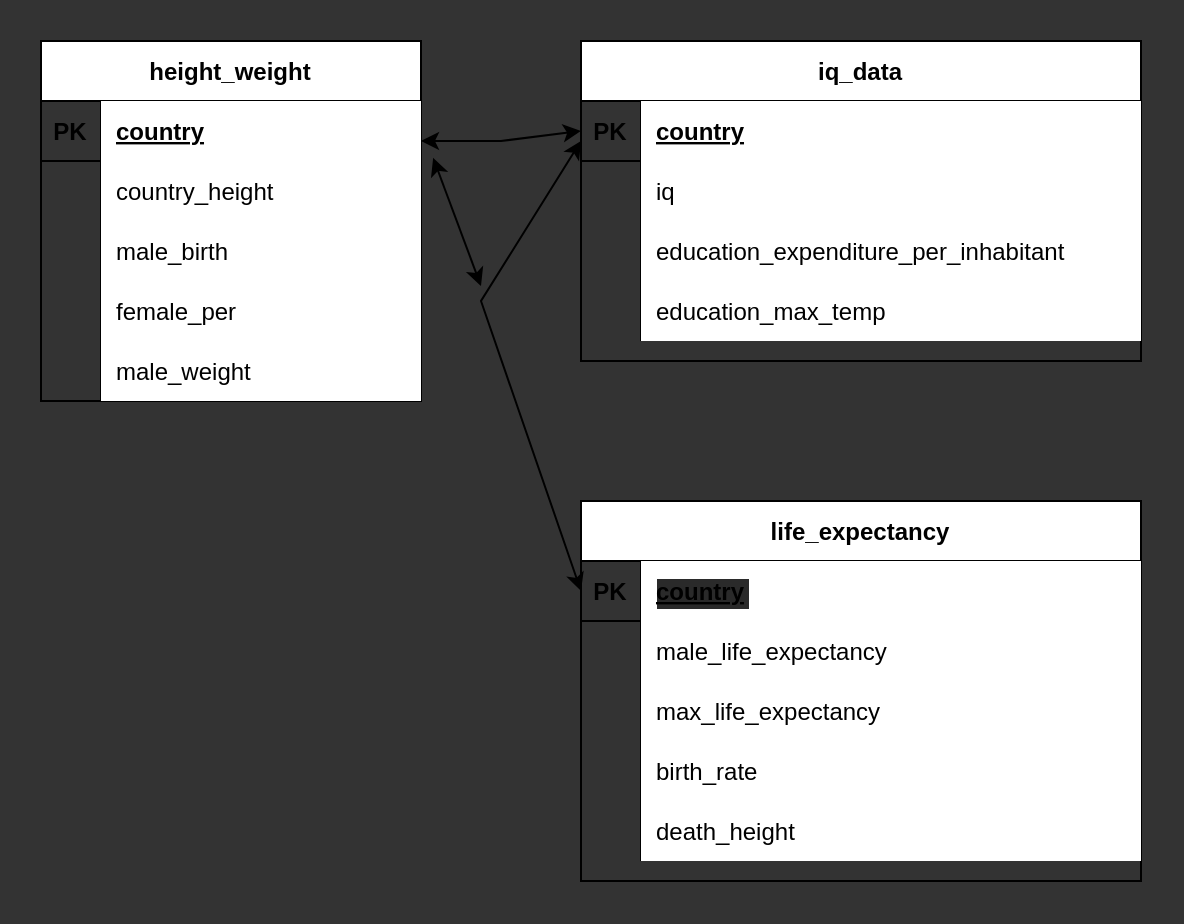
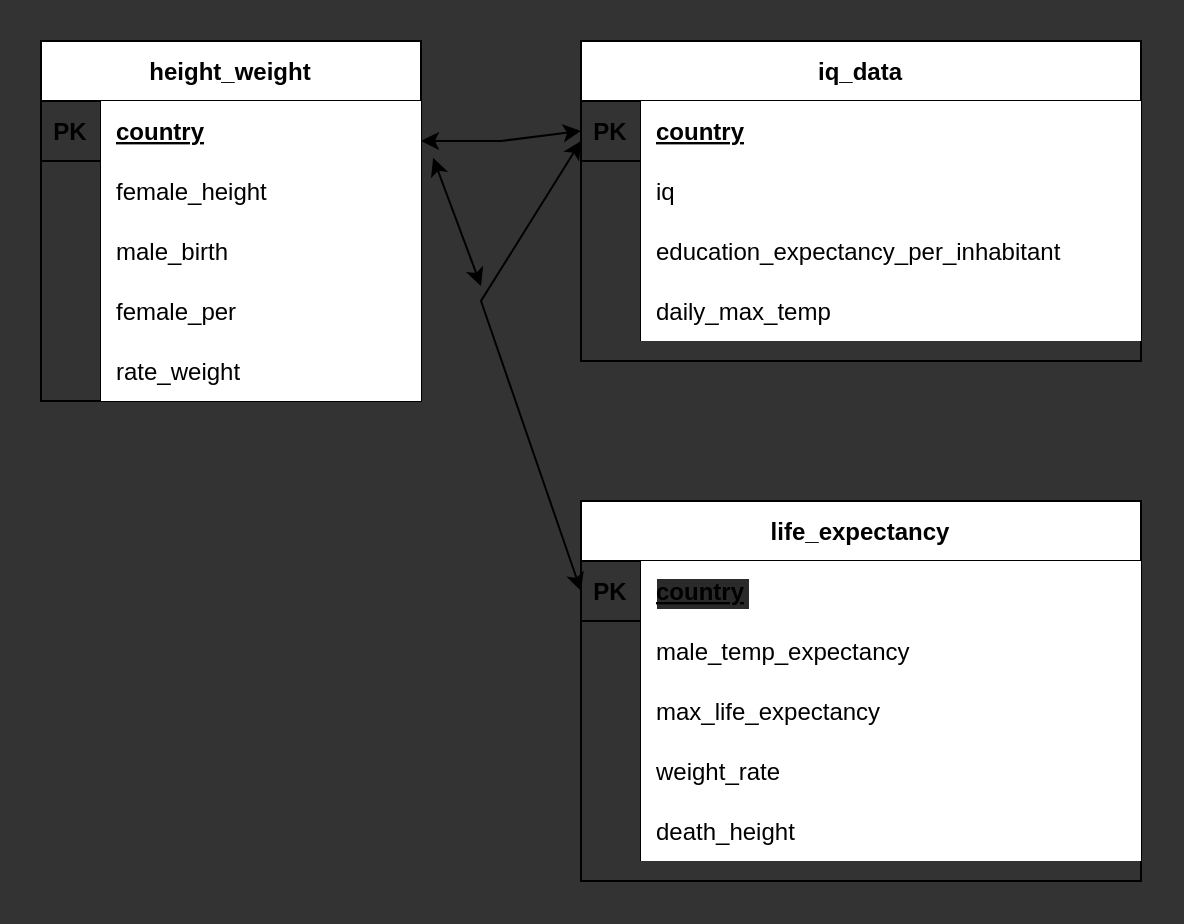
node "country_height": label "country_height" -> "female_height"
node "education_expenditure_per_inhabitant": label "education_expenditure_per_inhabitant" -> "education_expectancy_per_inhabitant"
node "education_max_temp": label "education_max_temp" -> "daily_max_temp"
node "male_weight": label "male_weight" -> "rate_weight"
node "male_life_expectancy": label "male_life_expectancy" -> "male_temp_expectancy"
node "birth_rate": label "birth_rate" -> "weight_rate"
